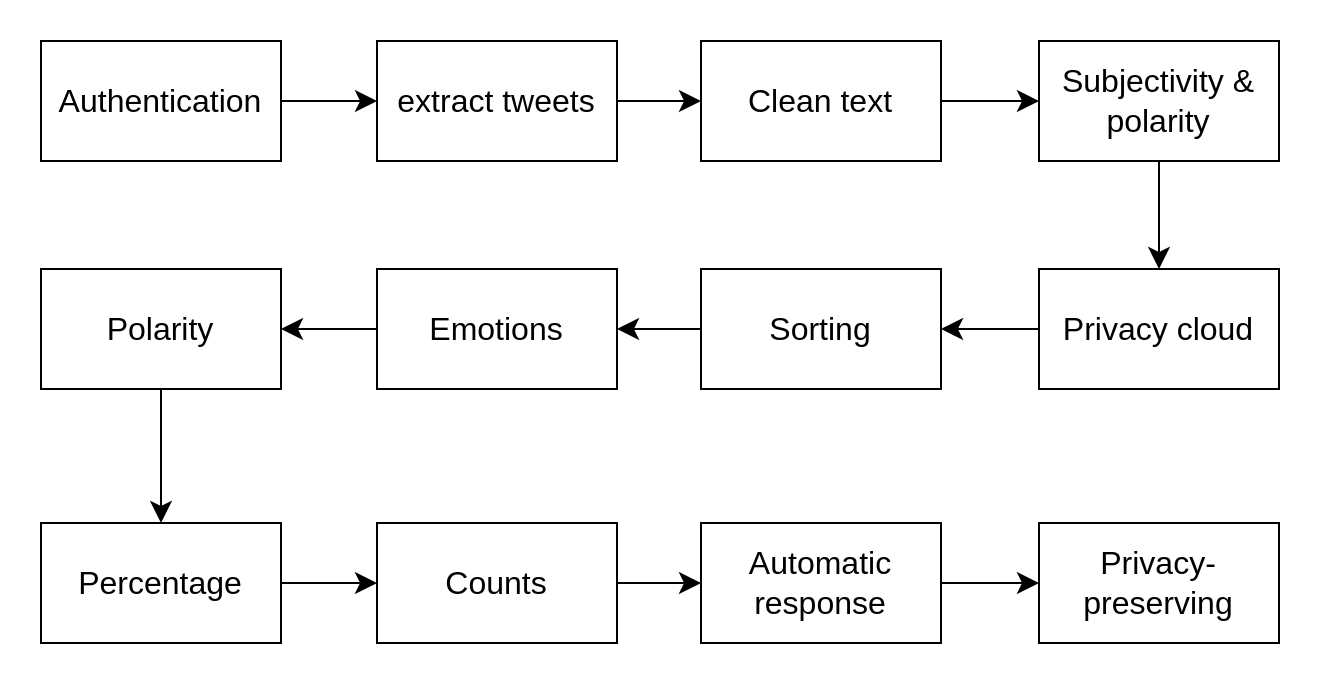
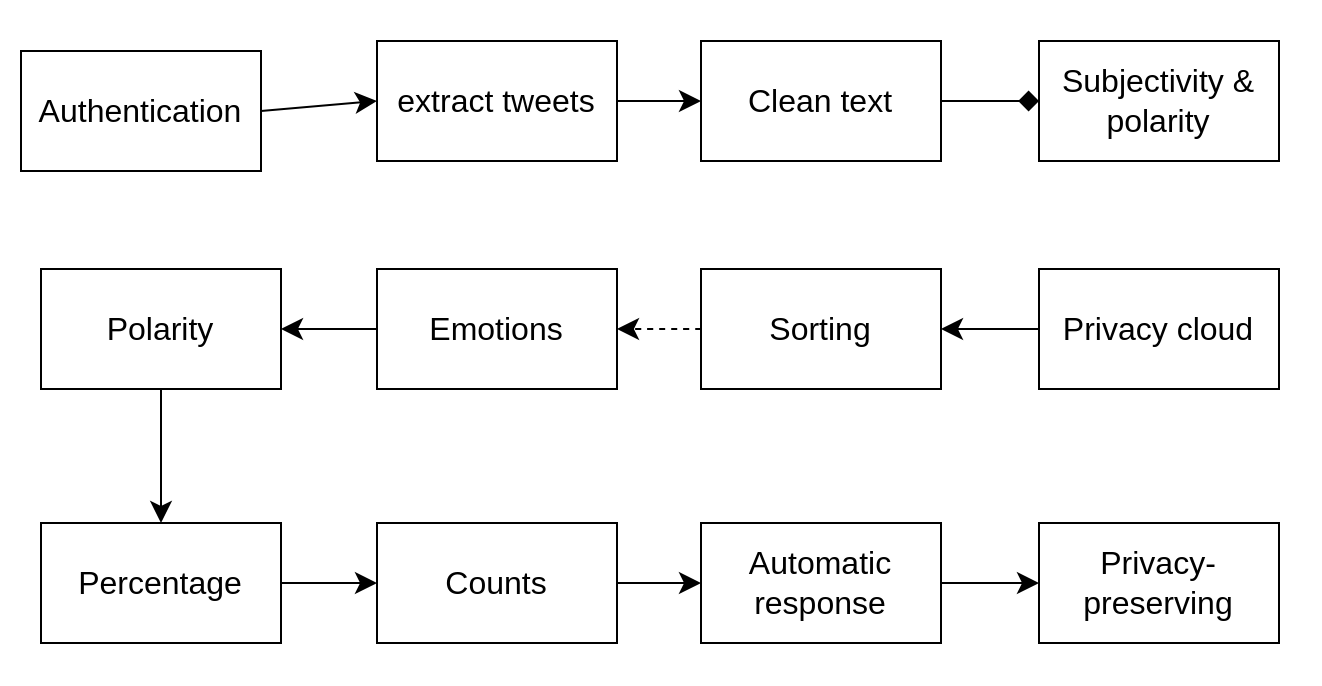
node "Authentication": moved (161, 101) -> (141, 111)
edge "Clean text" -> "Subjectivity & polarity": arrowhead classic -> diamond
edge "Subjectivity & polarity" -> "Privacy cloud": removed
edge "Sorting" -> "Emotions": style solid -> dashed
